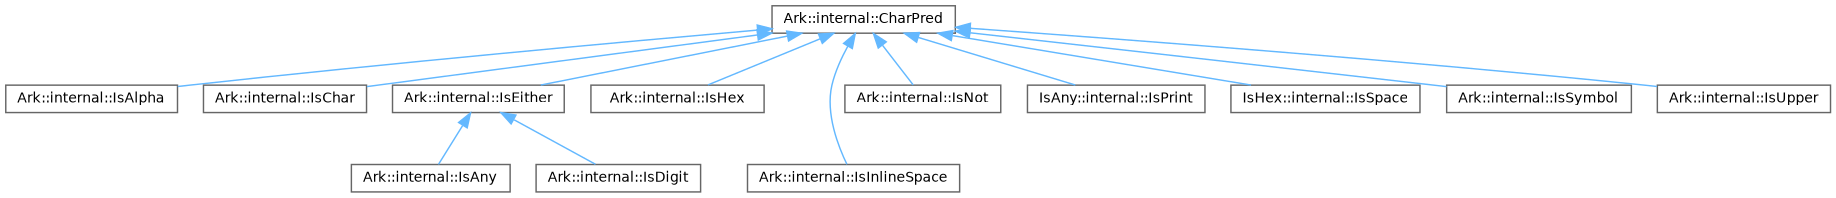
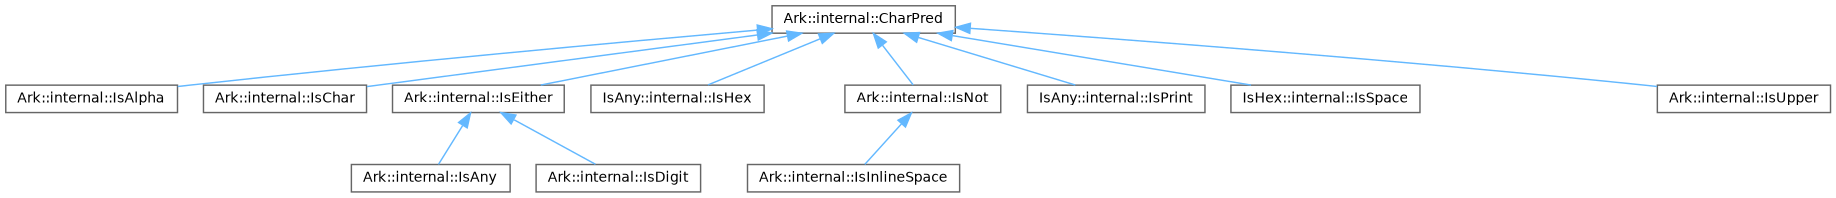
node "Ark::internal::IsHex": label "Ark::internal::IsHex" -> "IsAny::internal::IsHex"
node "Ark::internal::IsSymbol": removed
edge "Ark::internal::IsInlineSpace" -> "Ark::internal::CharPred": now "Ark::internal::IsInlineSpace" -> "Ark::internal::IsNot"
